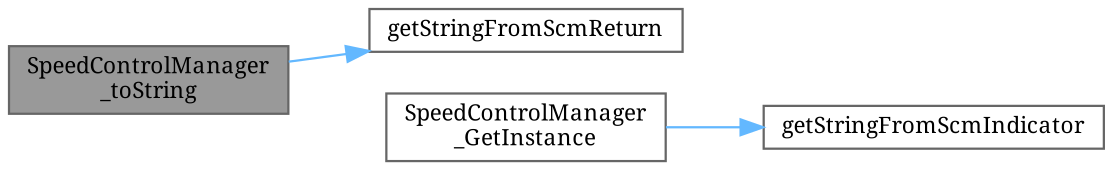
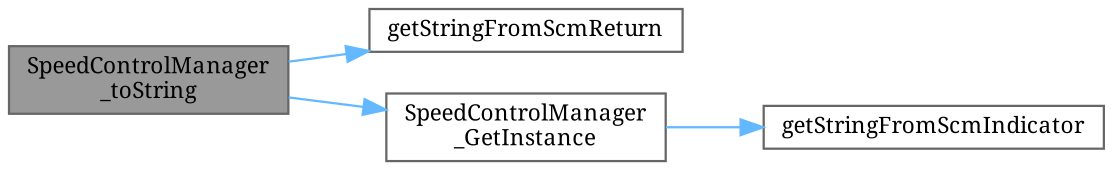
edge "SpeedControlManager _toString" -> "SpeedControlManager _GetInstance": added
